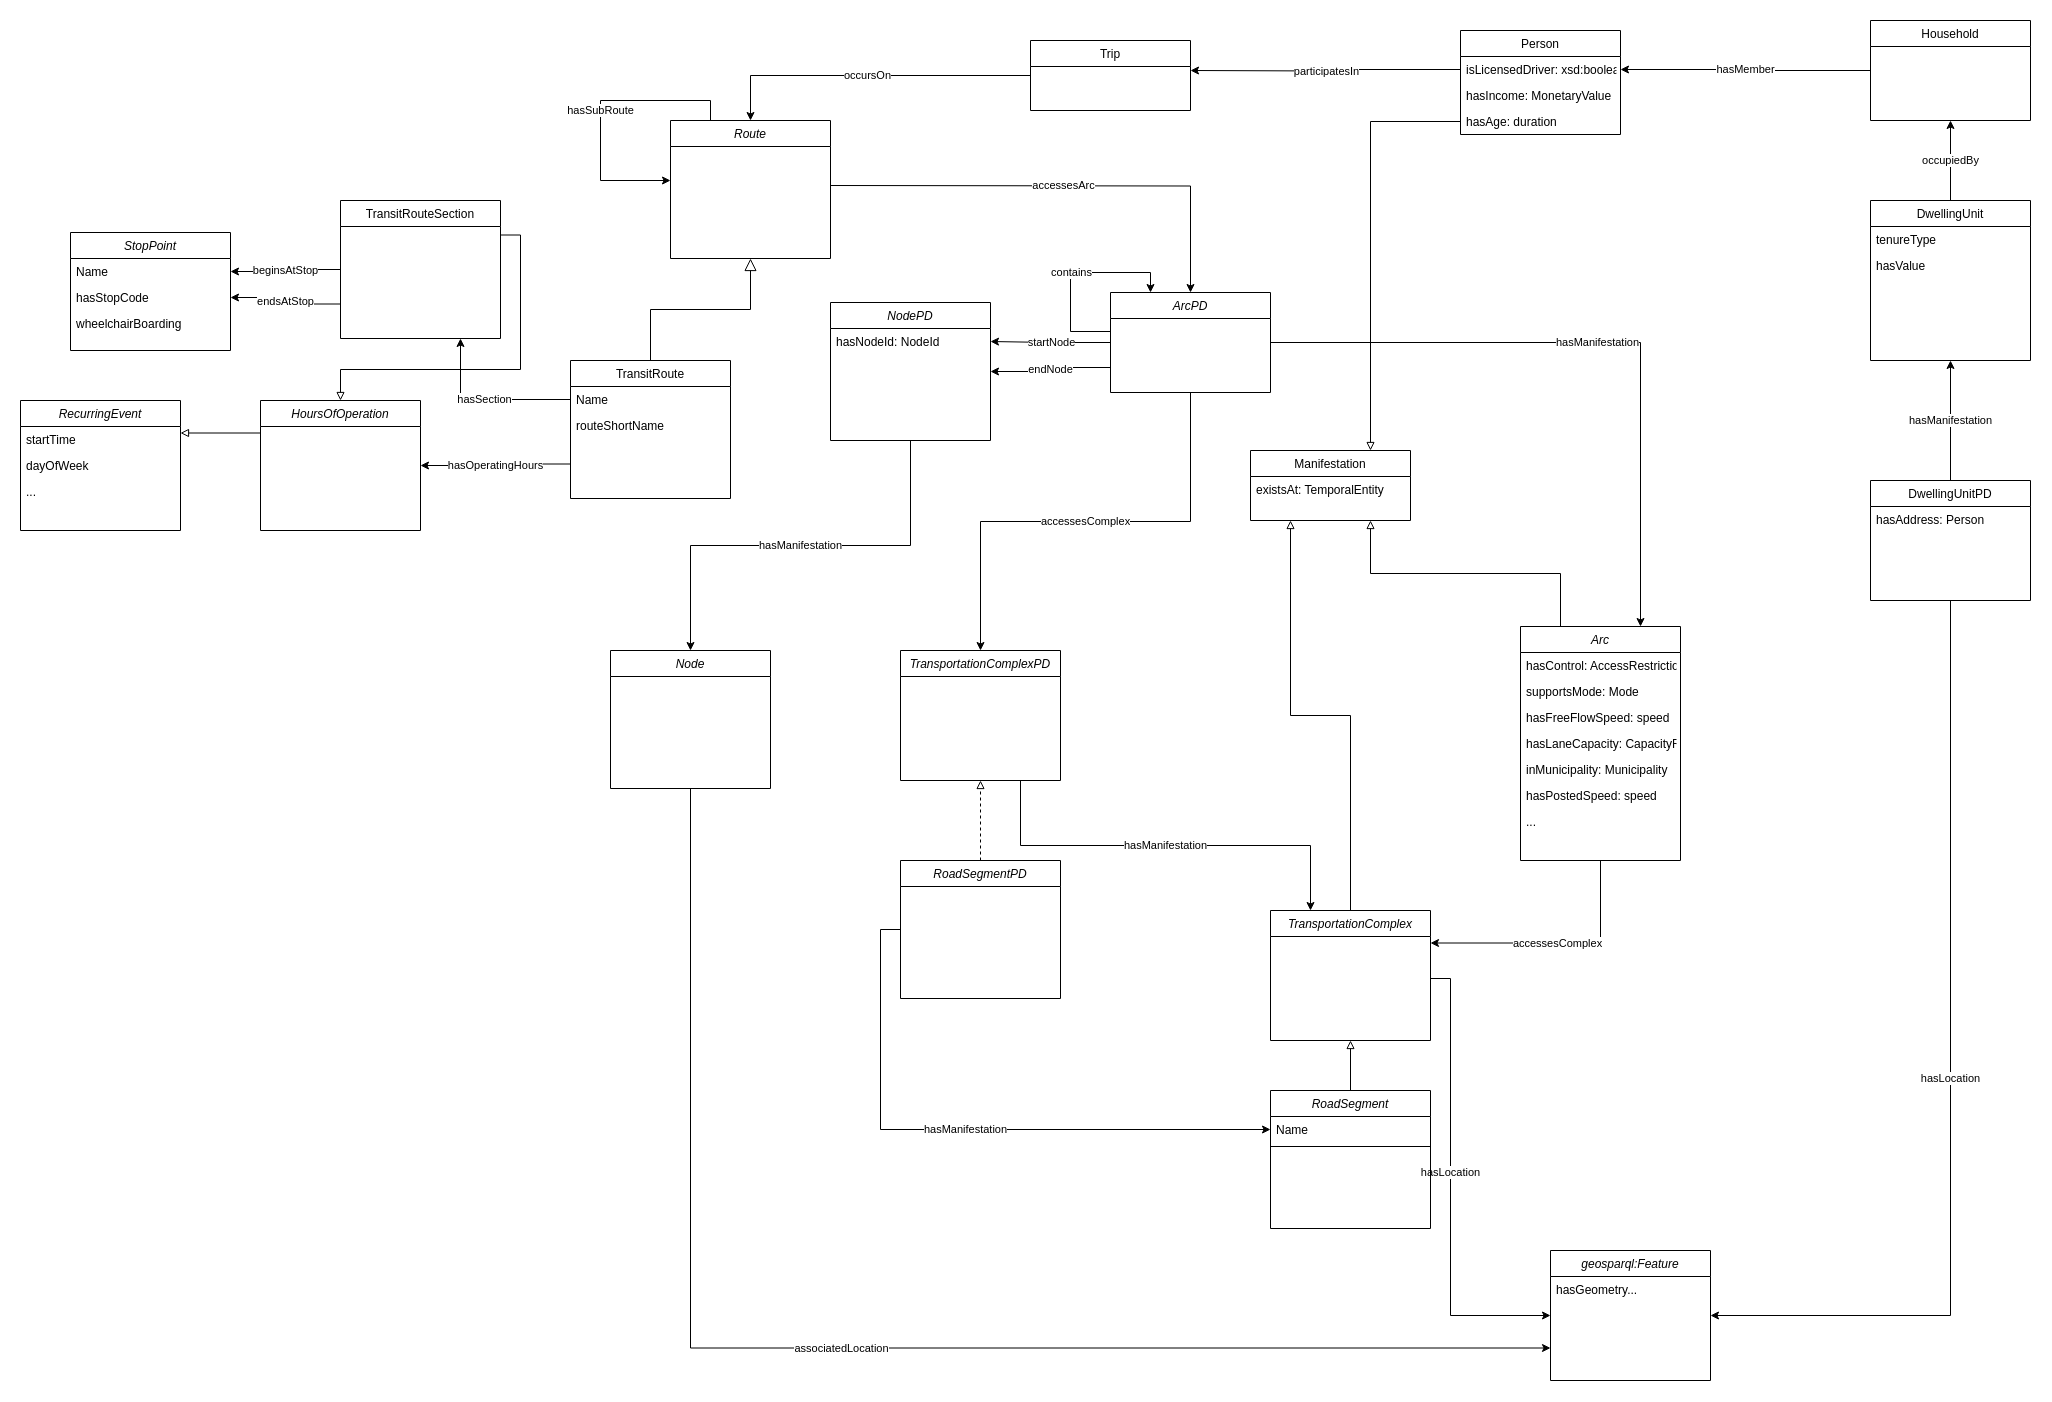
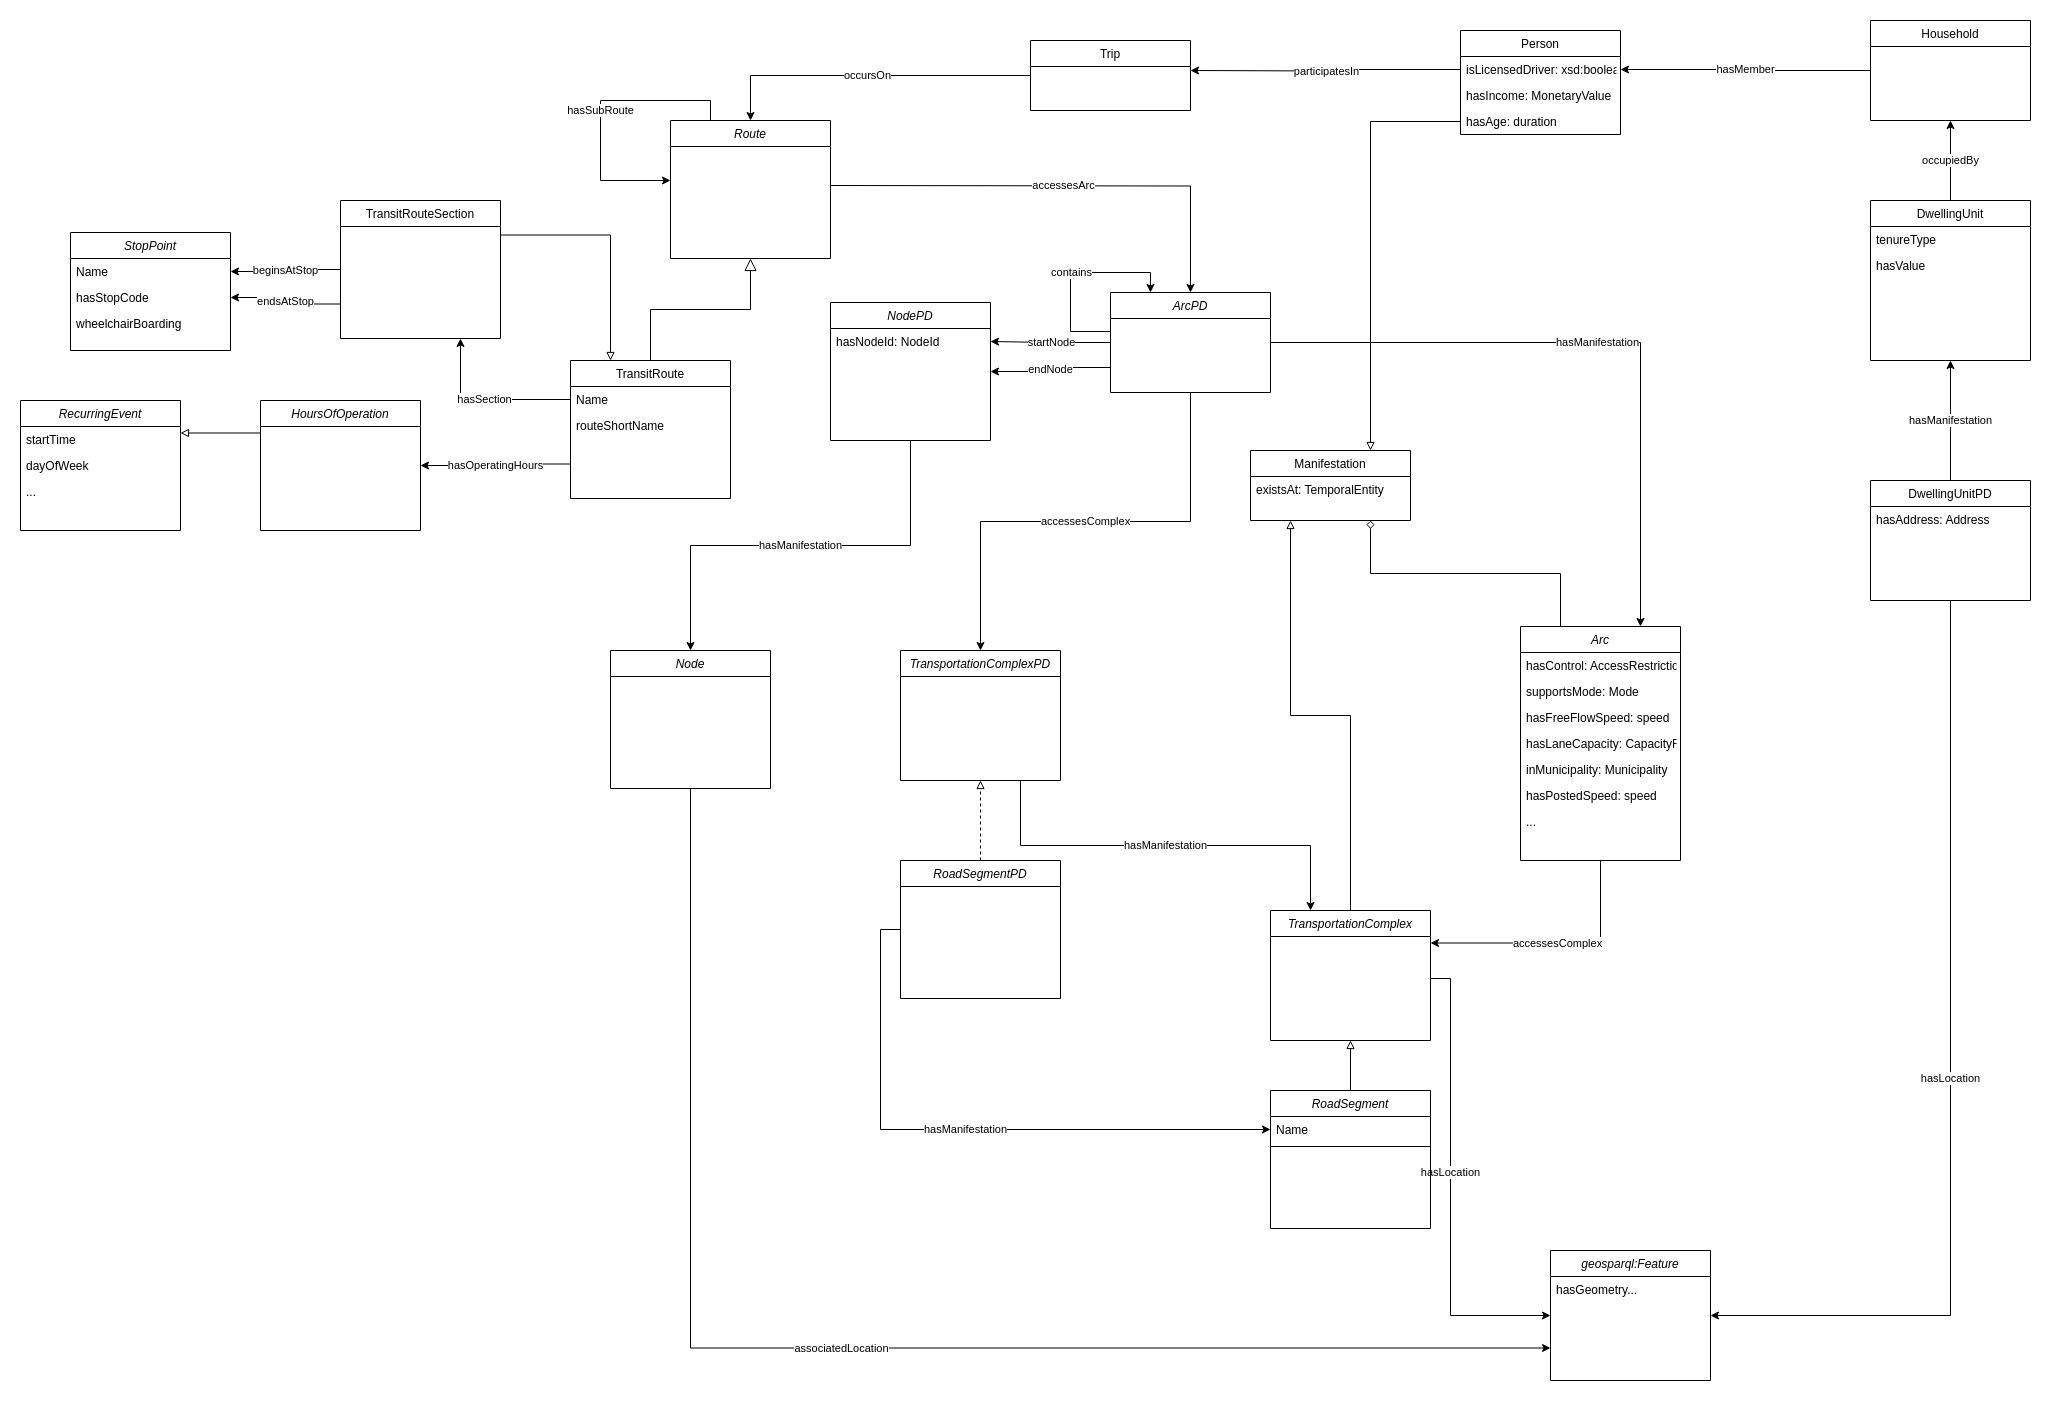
edge "TransitRouteSection" -> "HoursOfOperation": now "TransitRouteSection" -> "TransitRoute"
node "hasAddress: Person": label "hasAddress: Person" -> "hasAddress: Address"
edge "Arc" -> "Manifestation": arrowhead block -> diamond
